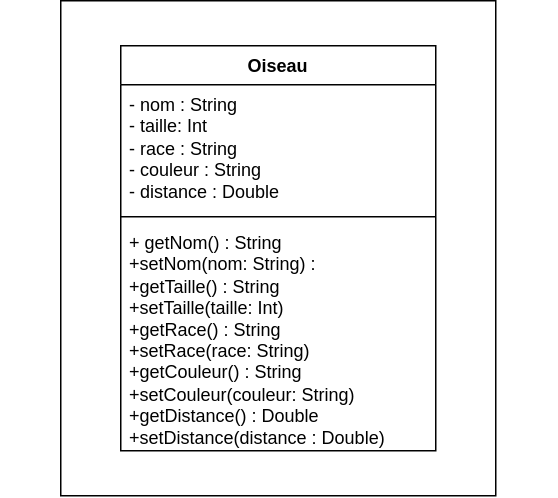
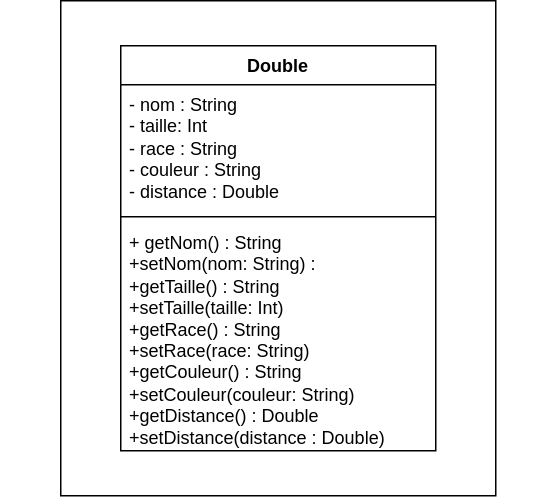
node "Oiseau": label "Oiseau" -> "Double"
